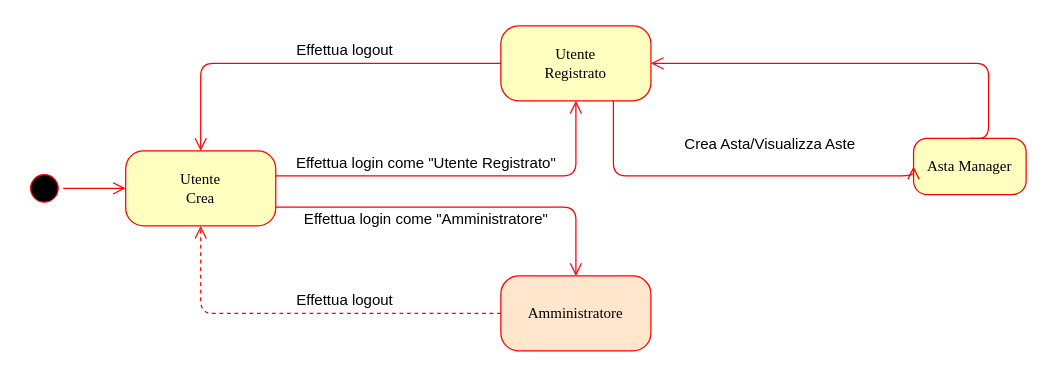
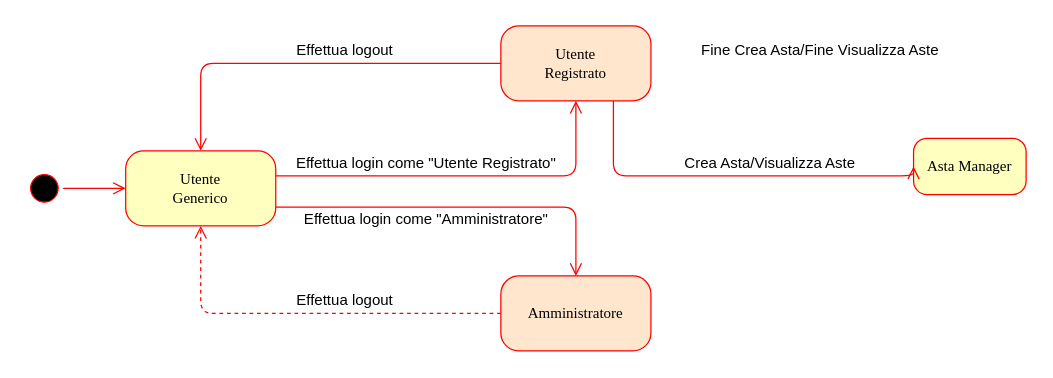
node "Fine Crea Asta/Fine Visualizza Aste": added
node "Utente Registrato": fillcolor #ffffc0 -> #ffe6cc
edge "Asta Manager" -> "Utente Registrato": removed
node "Crea Asta/Visualizza Aste": moved (769, 144) -> (769, 163)
node "Utente Crea": label "Utente Crea" -> "Utente Generico"
